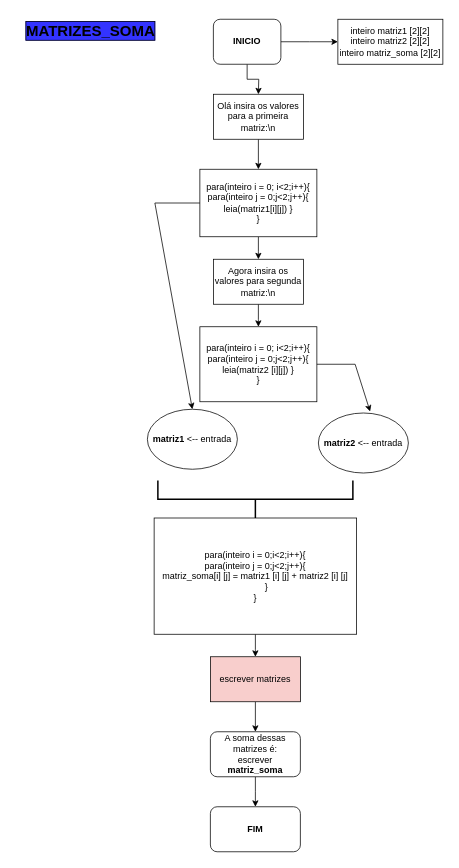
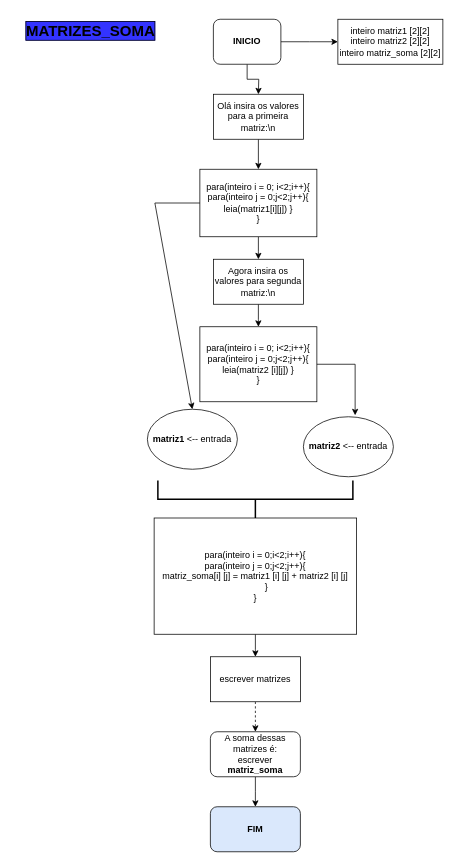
node "matriz2 <-- entrada": moved (363, 443) -> (348, 447)
node "escrever matrizes": fillcolor #f8cecc -> #ffffff
edge "escrever matrizes" -> "A soma dessas matrizes é: escrever matriz_soma": style solid -> dashed
node "FIM": fillcolor #ffffff -> #dae8fc
